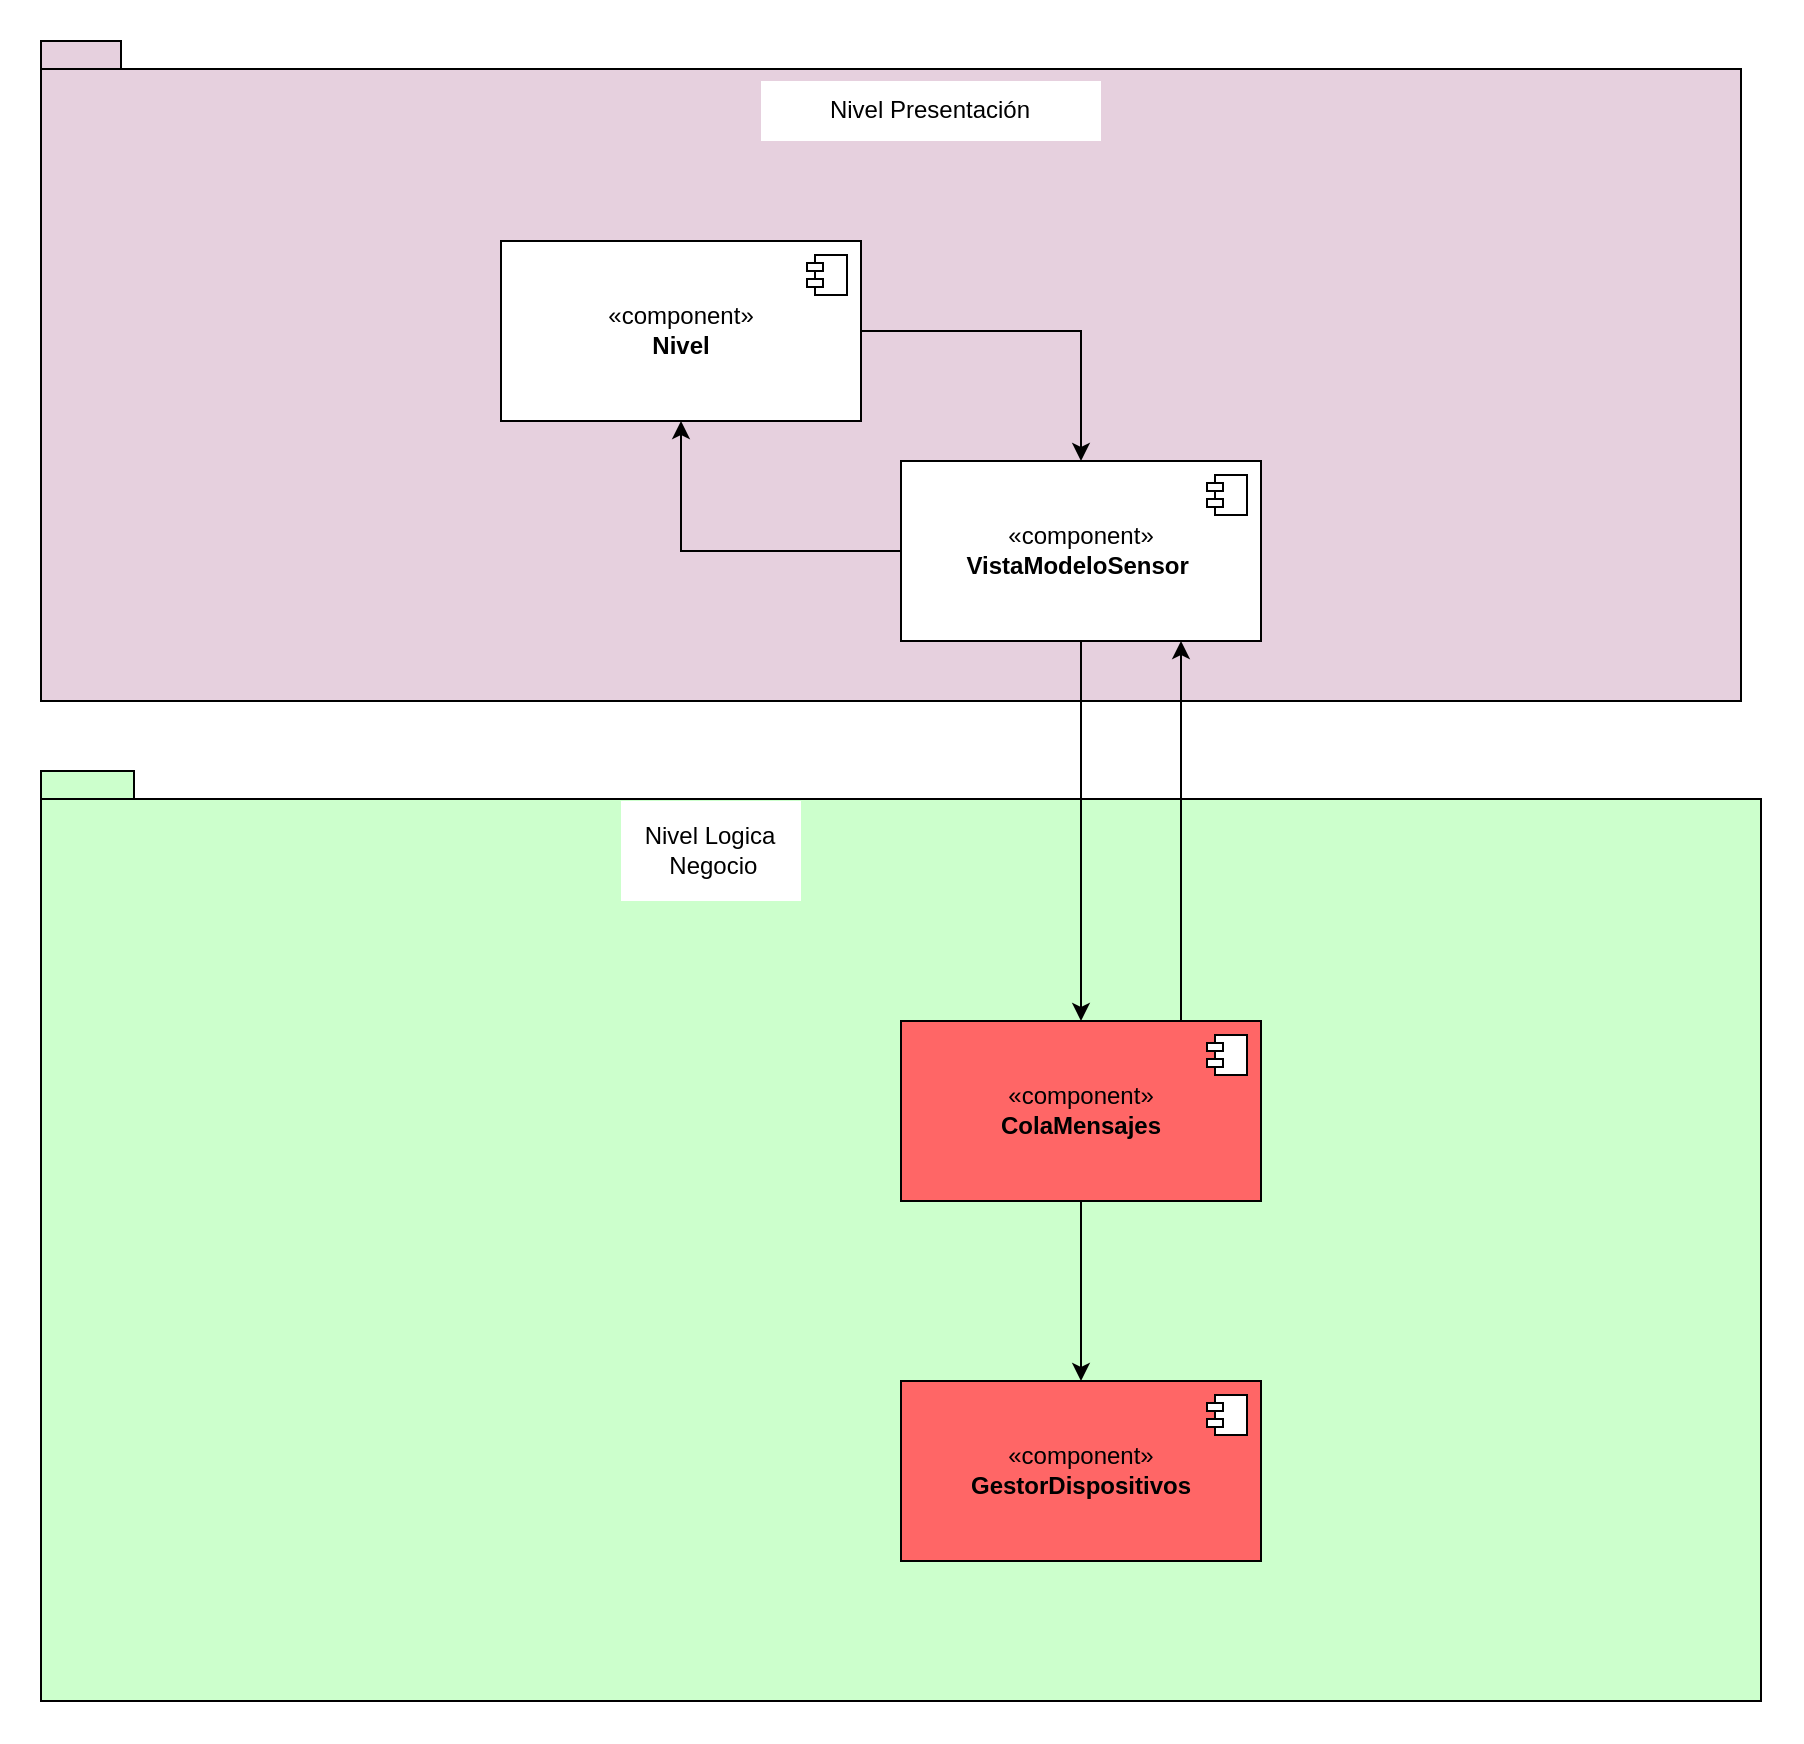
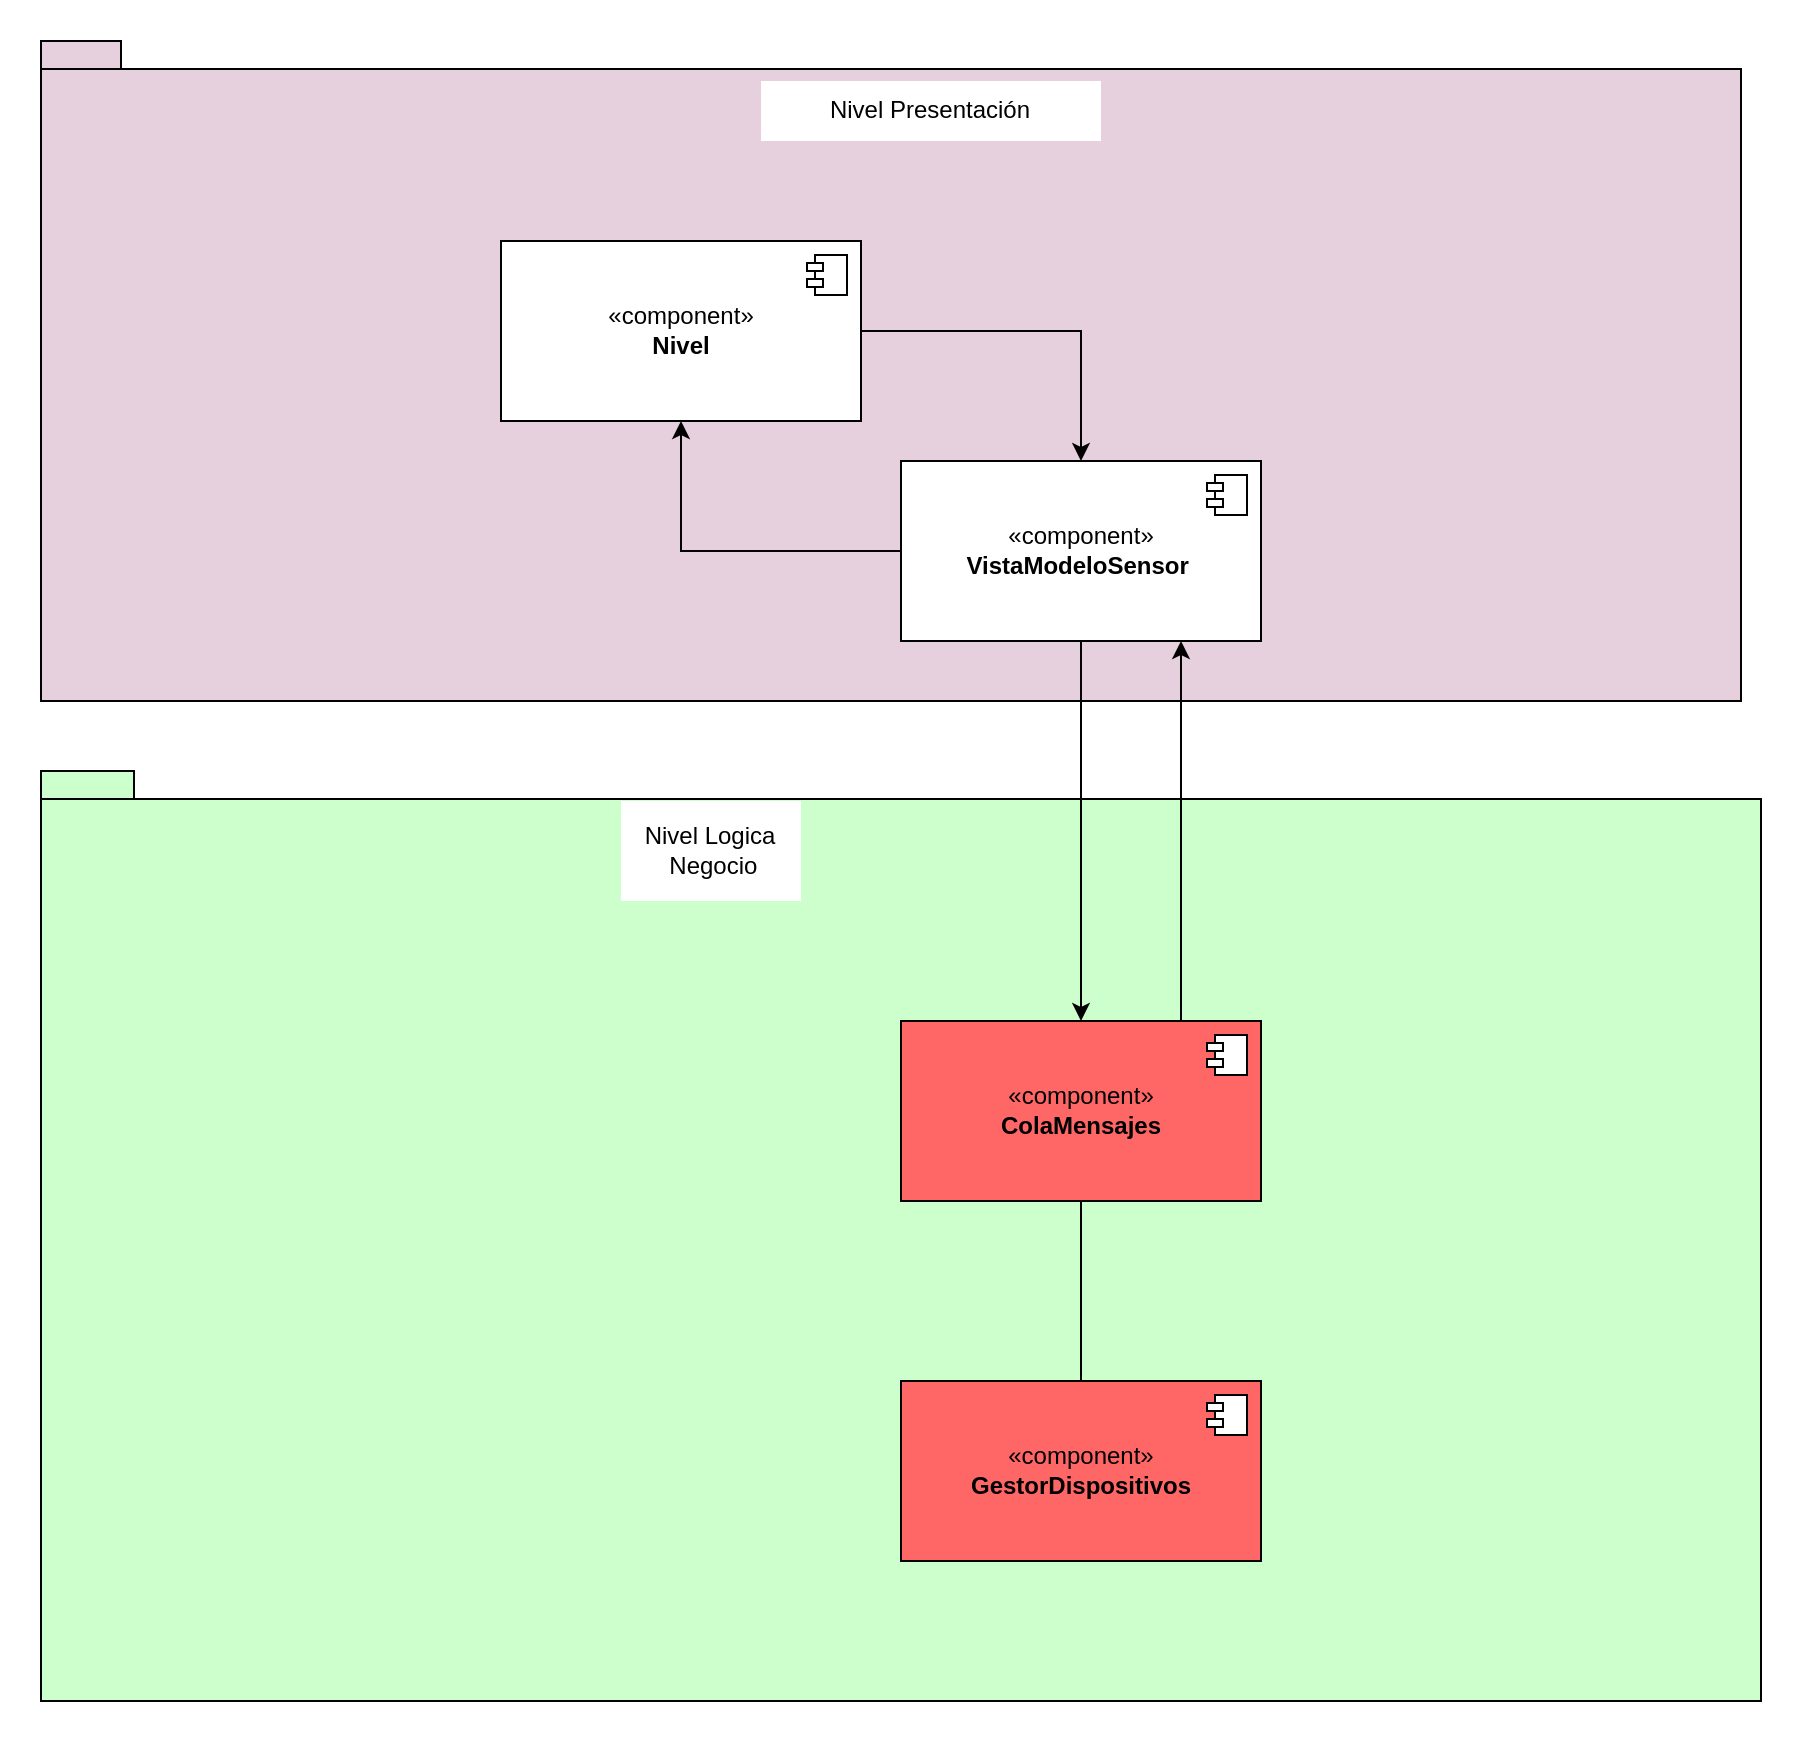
edge "«component» ColaMensajes" -> "«component» GestorDispositivos": arrowhead classic -> none
